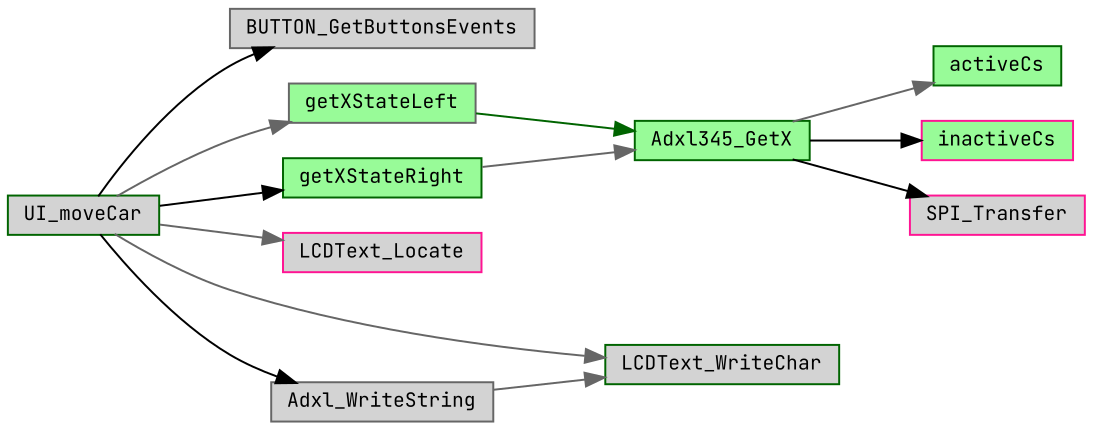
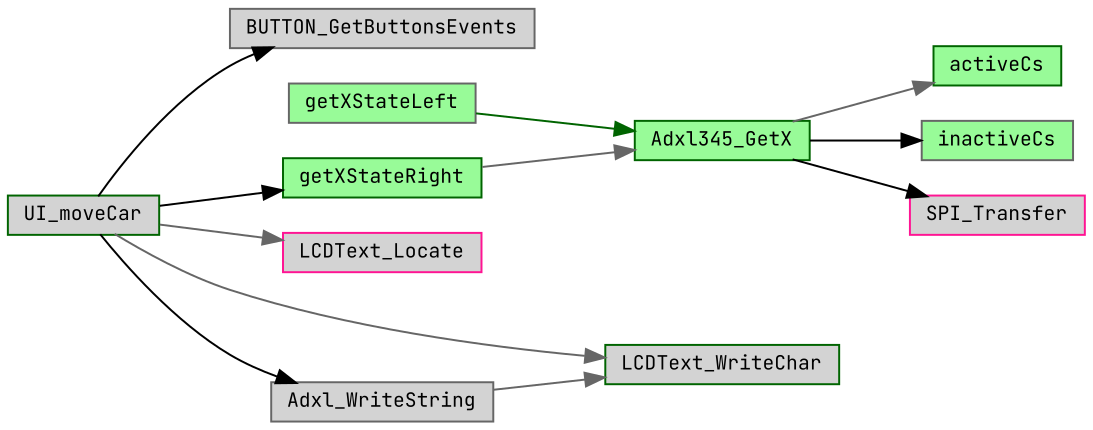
node "inactiveCs": color deeppink -> gray40
edge "UI_moveCar" -> "getXStateLeft": removed
